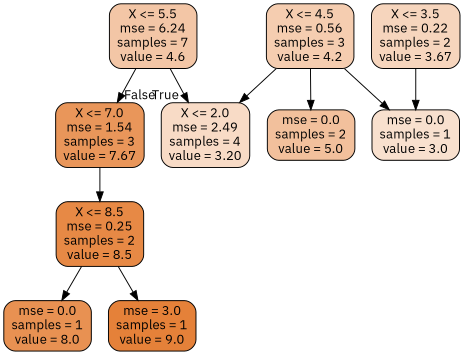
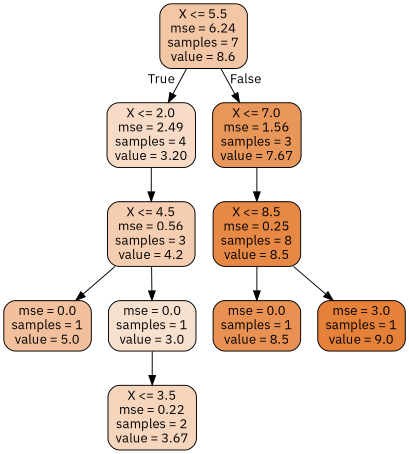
node "X <= 5.5 mse = 6.24 samples = 7 value = 4.6": label "X <= 5.5 mse = 6.24 samples = 7 value = 4.6" -> "X <= 5.5 mse = 6.24 samples = 7 value = 8.6"
edge "X <= 4.5 mse = 0.56 samples = 3 value = 4.2" -> "X <= 2.0 mse = 2.49 samples = 4 value = 3.20": reversed
edge "X <= 3.5 mse = 0.22 samples = 2 value = 3.67" -> "mse = 0.0 samples = 1 value = 3.0": reversed
node "X <= 7.0 mse = 1.54 samples = 3 value = 7.67": label "X <= 7.0 mse = 1.54 samples = 3 value = 7.67" -> "X <= 7.0 mse = 1.56 samples = 3 value = 7.67"
node "mse = 0.0 samples = 2 value = 5.0": label "mse = 0.0 samples = 2 value = 5.0" -> "mse = 0.0 samples = 1 value = 5.0"
node "X <= 8.5 mse = 0.25 samples = 2 value = 8.5": label "X <= 8.5 mse = 0.25 samples = 2 value = 8.5" -> "X <= 8.5 mse = 0.25 samples = 8 value = 8.5"
node "mse = 0.0 samples = 1 value = 8.0": label "mse = 0.0 samples = 1 value = 8.0" -> "mse = 0.0 samples = 1 value = 8.5"
